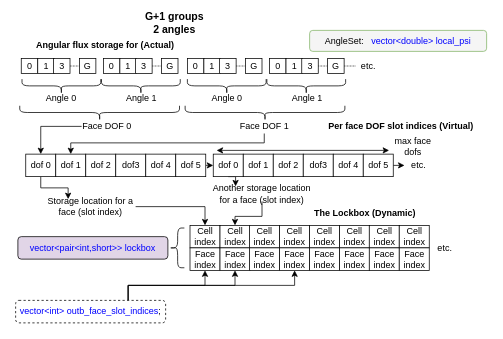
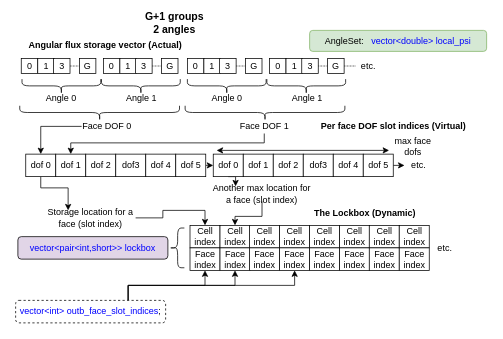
node "AngleSet: vector<double> local_psi": fillcolor #f5f5f5 -> #d5e8d4
node "Angular flux storage for (Actual)": label "Angular flux storage for (Actual)" -> "Angular flux storage vector (Actual)"
node "Per face DOF slot indices (Virtual)": moved (401, 126) -> (393, 126)
node "Another storage location for a face (slot index)": label "Another storage location for a face (slot index)" -> "Another max location for a face (slot index)"
node "Storage location for a face (slot index)": moved (90, 207) -> (90, 218)
